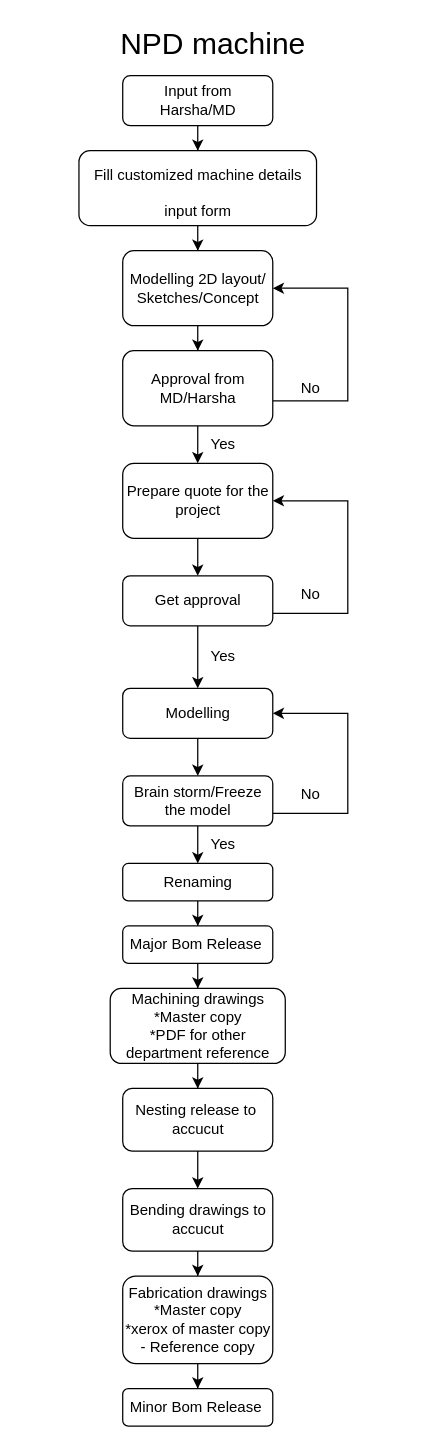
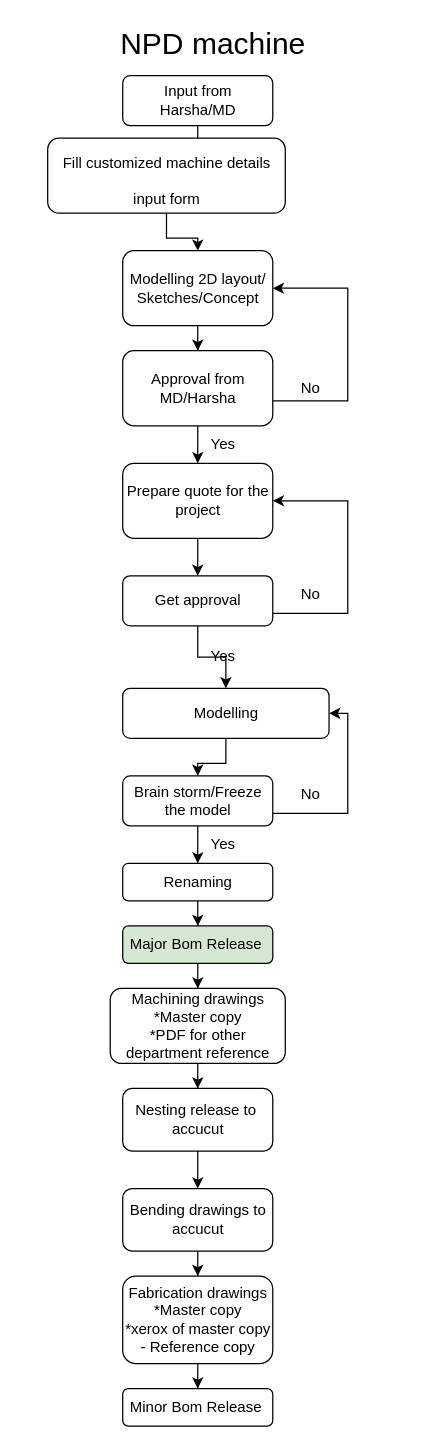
node "Fill customized machine details input form": moved (198, 188) -> (166, 176)
node "Modelling": size 150x50 -> 206x50
node "Major Bom Release": fillcolor #ffffff -> #d5e8d4
